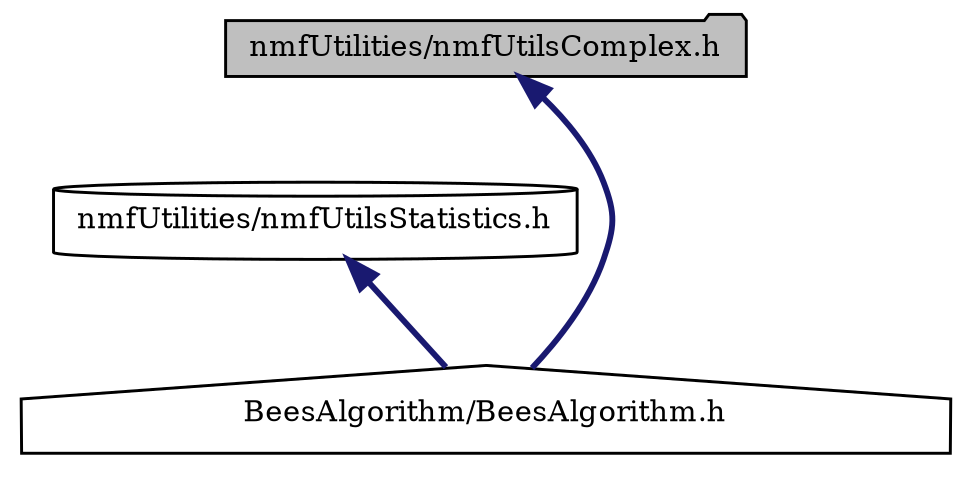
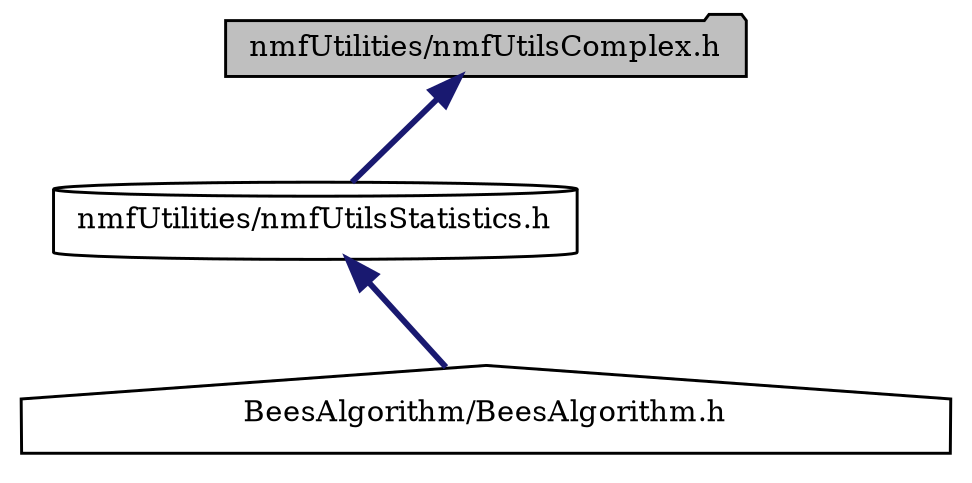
edge "BeesAlgorithm/BeesAlgorithm.h" -> "nmfUtilities/nmfUtilsComplex.h": now "nmfUtilities/nmfUtilsStatistics.h" -> "nmfUtilities/nmfUtilsComplex.h"
